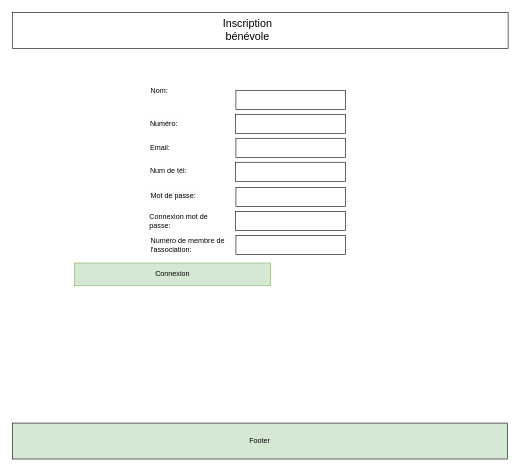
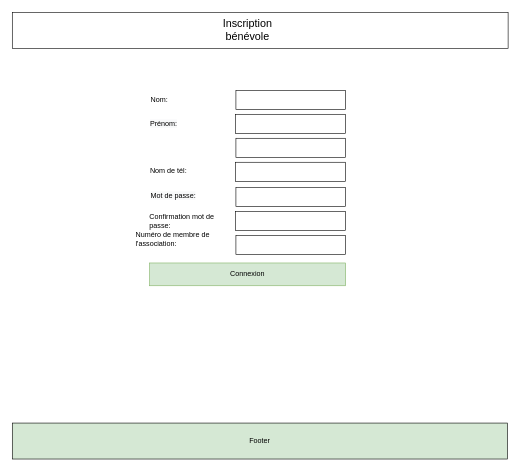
node "Nom:": moved (187, 91) -> (187, 100)
node "Numéro:": label "Numéro:" -> "Prénom:"
node "Email:": removed
node "Num de tél:": label "Num de tél:" -> "Nom de tél:"
node "Connexion mot de passe:": label "Connexion mot de passe:" -> "Confirmation mot de passe:"
node "Numéro de membre de l'association:": moved (188, 245) -> (173, 239)
node "Connexion": moved (173, 275) -> (248, 275)
